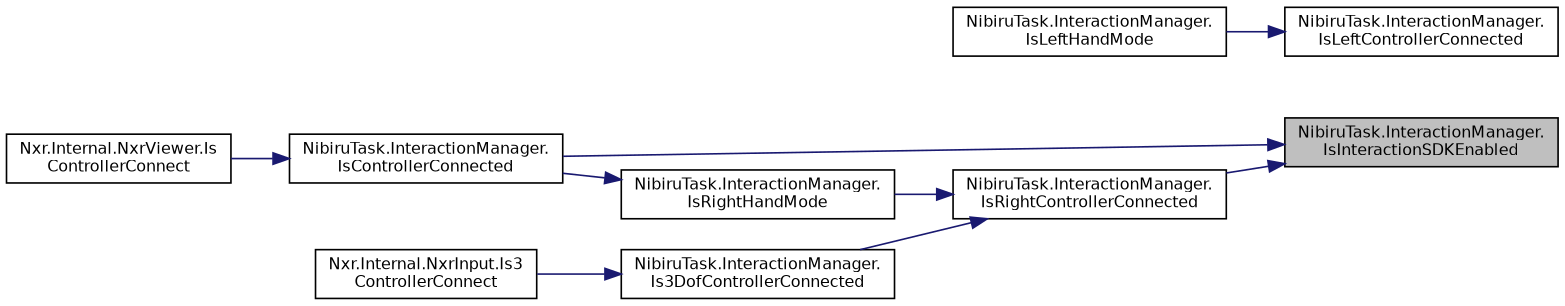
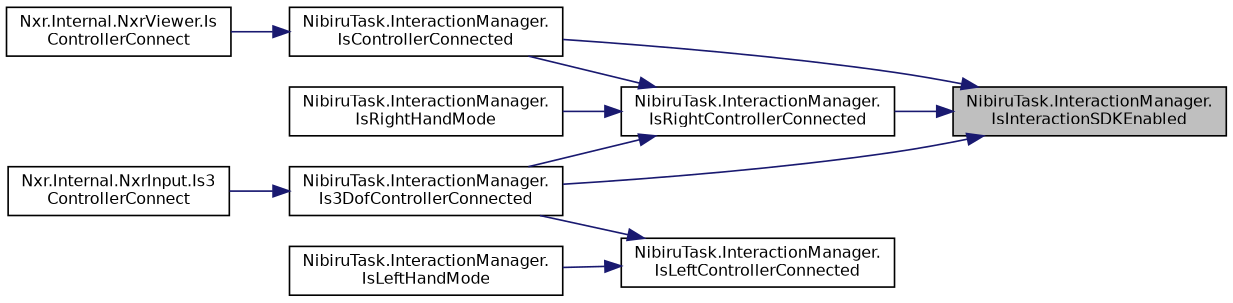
edge "NibiruTask.InteractionManager. Is3DofControllerConnected" -> "NibiruTask.InteractionManager. IsInteractionSDKEnabled": added
edge "NibiruTask.InteractionManager. IsControllerConnected" -> "NibiruTask.InteractionManager. IsRightHandMode": now "NibiruTask.InteractionManager. IsControllerConnected" -> "NibiruTask.InteractionManager. IsRightControllerConnected"
edge "NibiruTask.InteractionManager. Is3DofControllerConnected" -> "NibiruTask.InteractionManager. IsLeftControllerConnected": added
